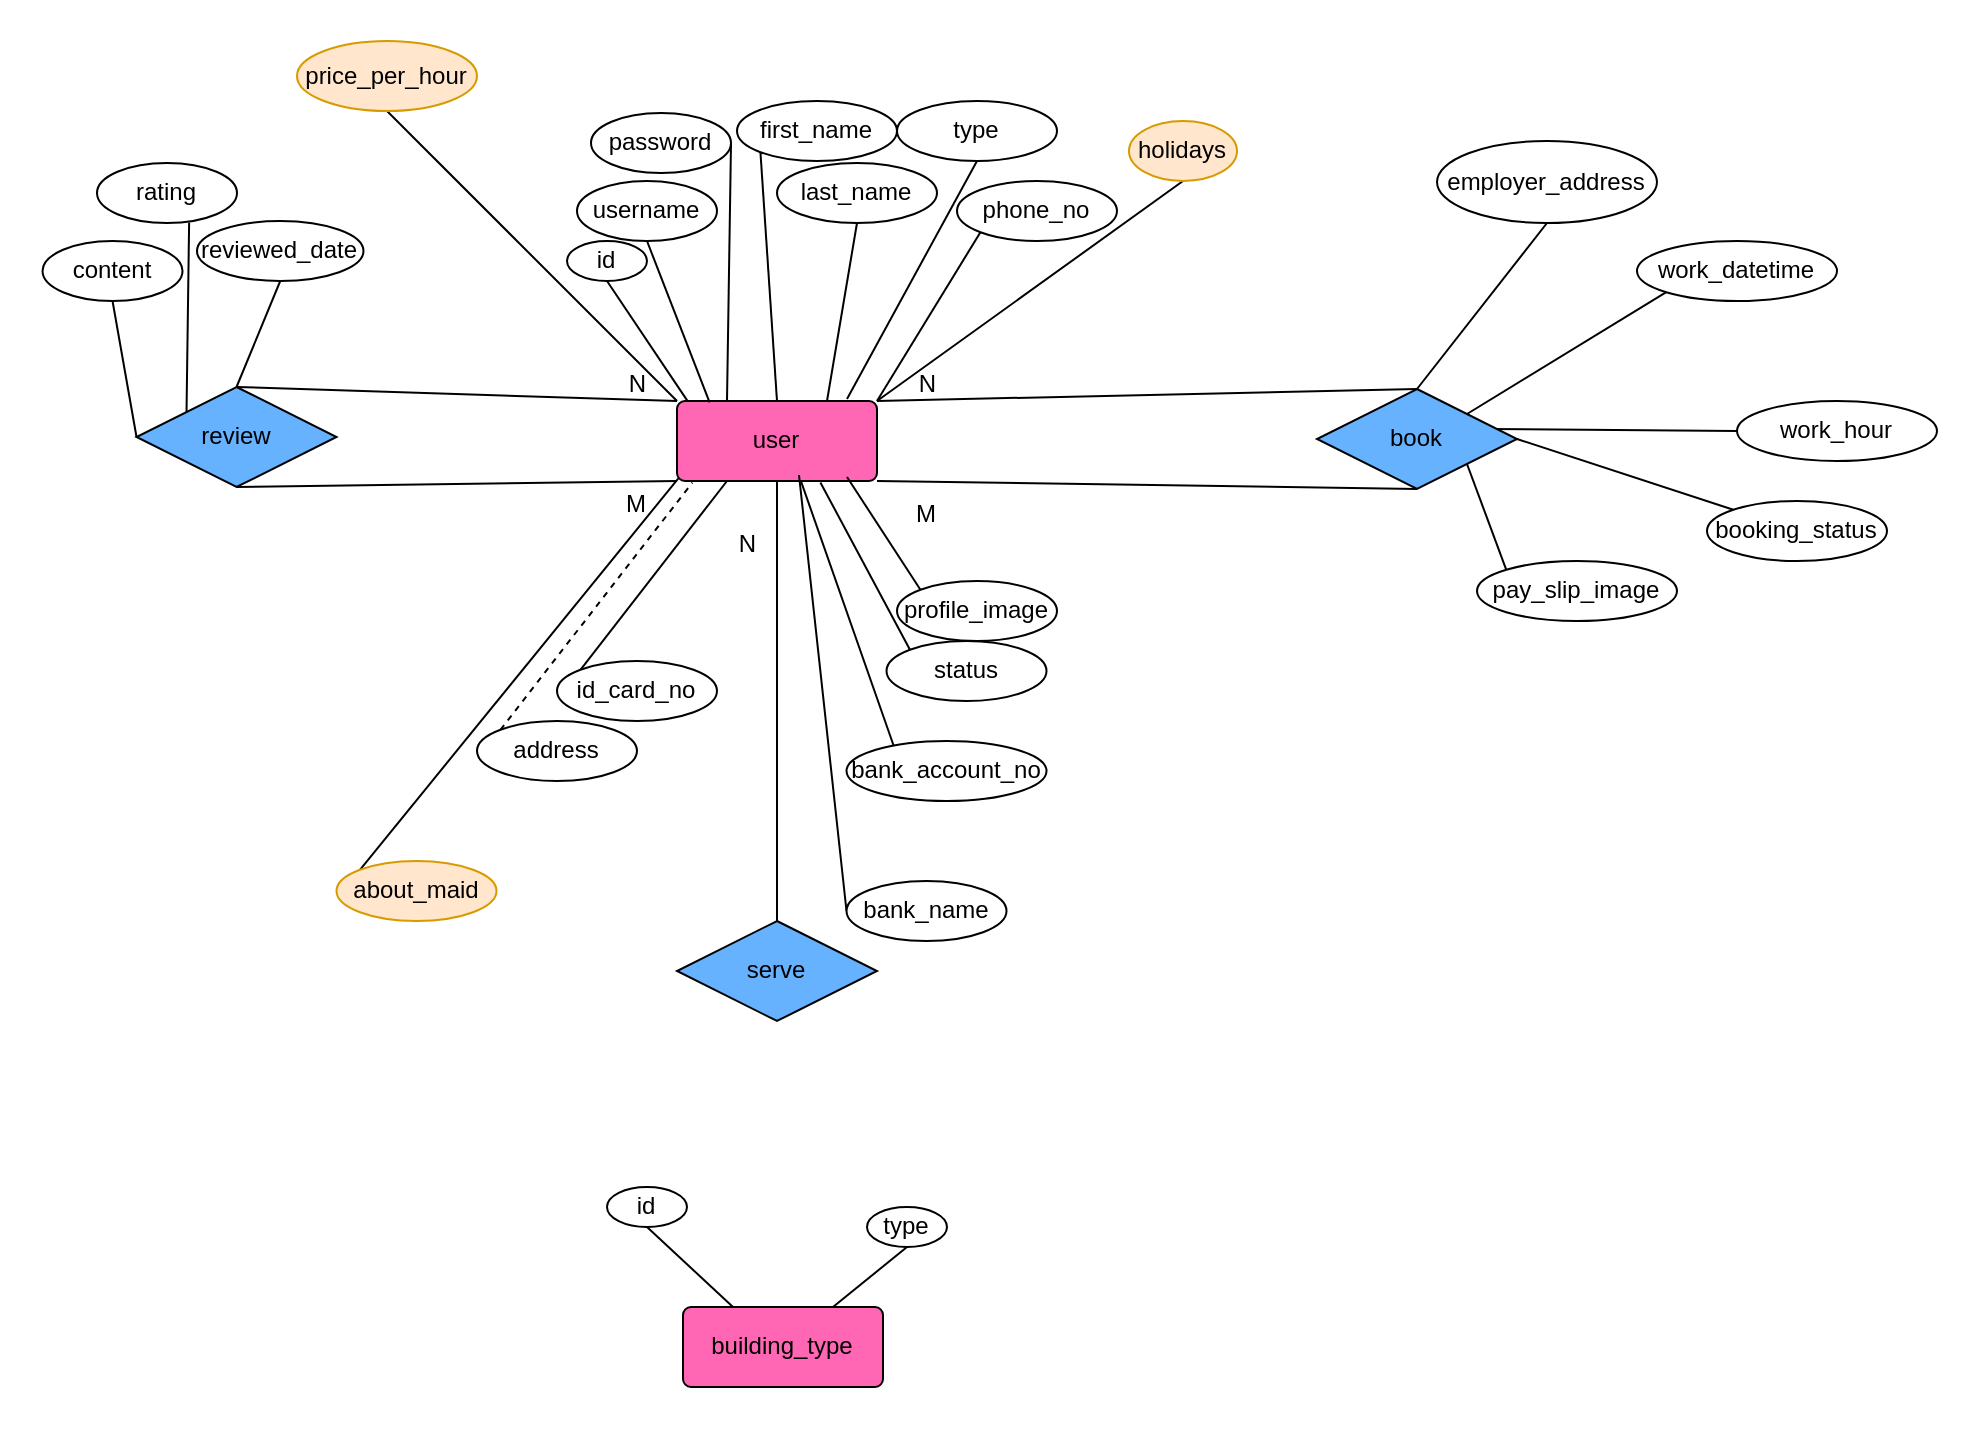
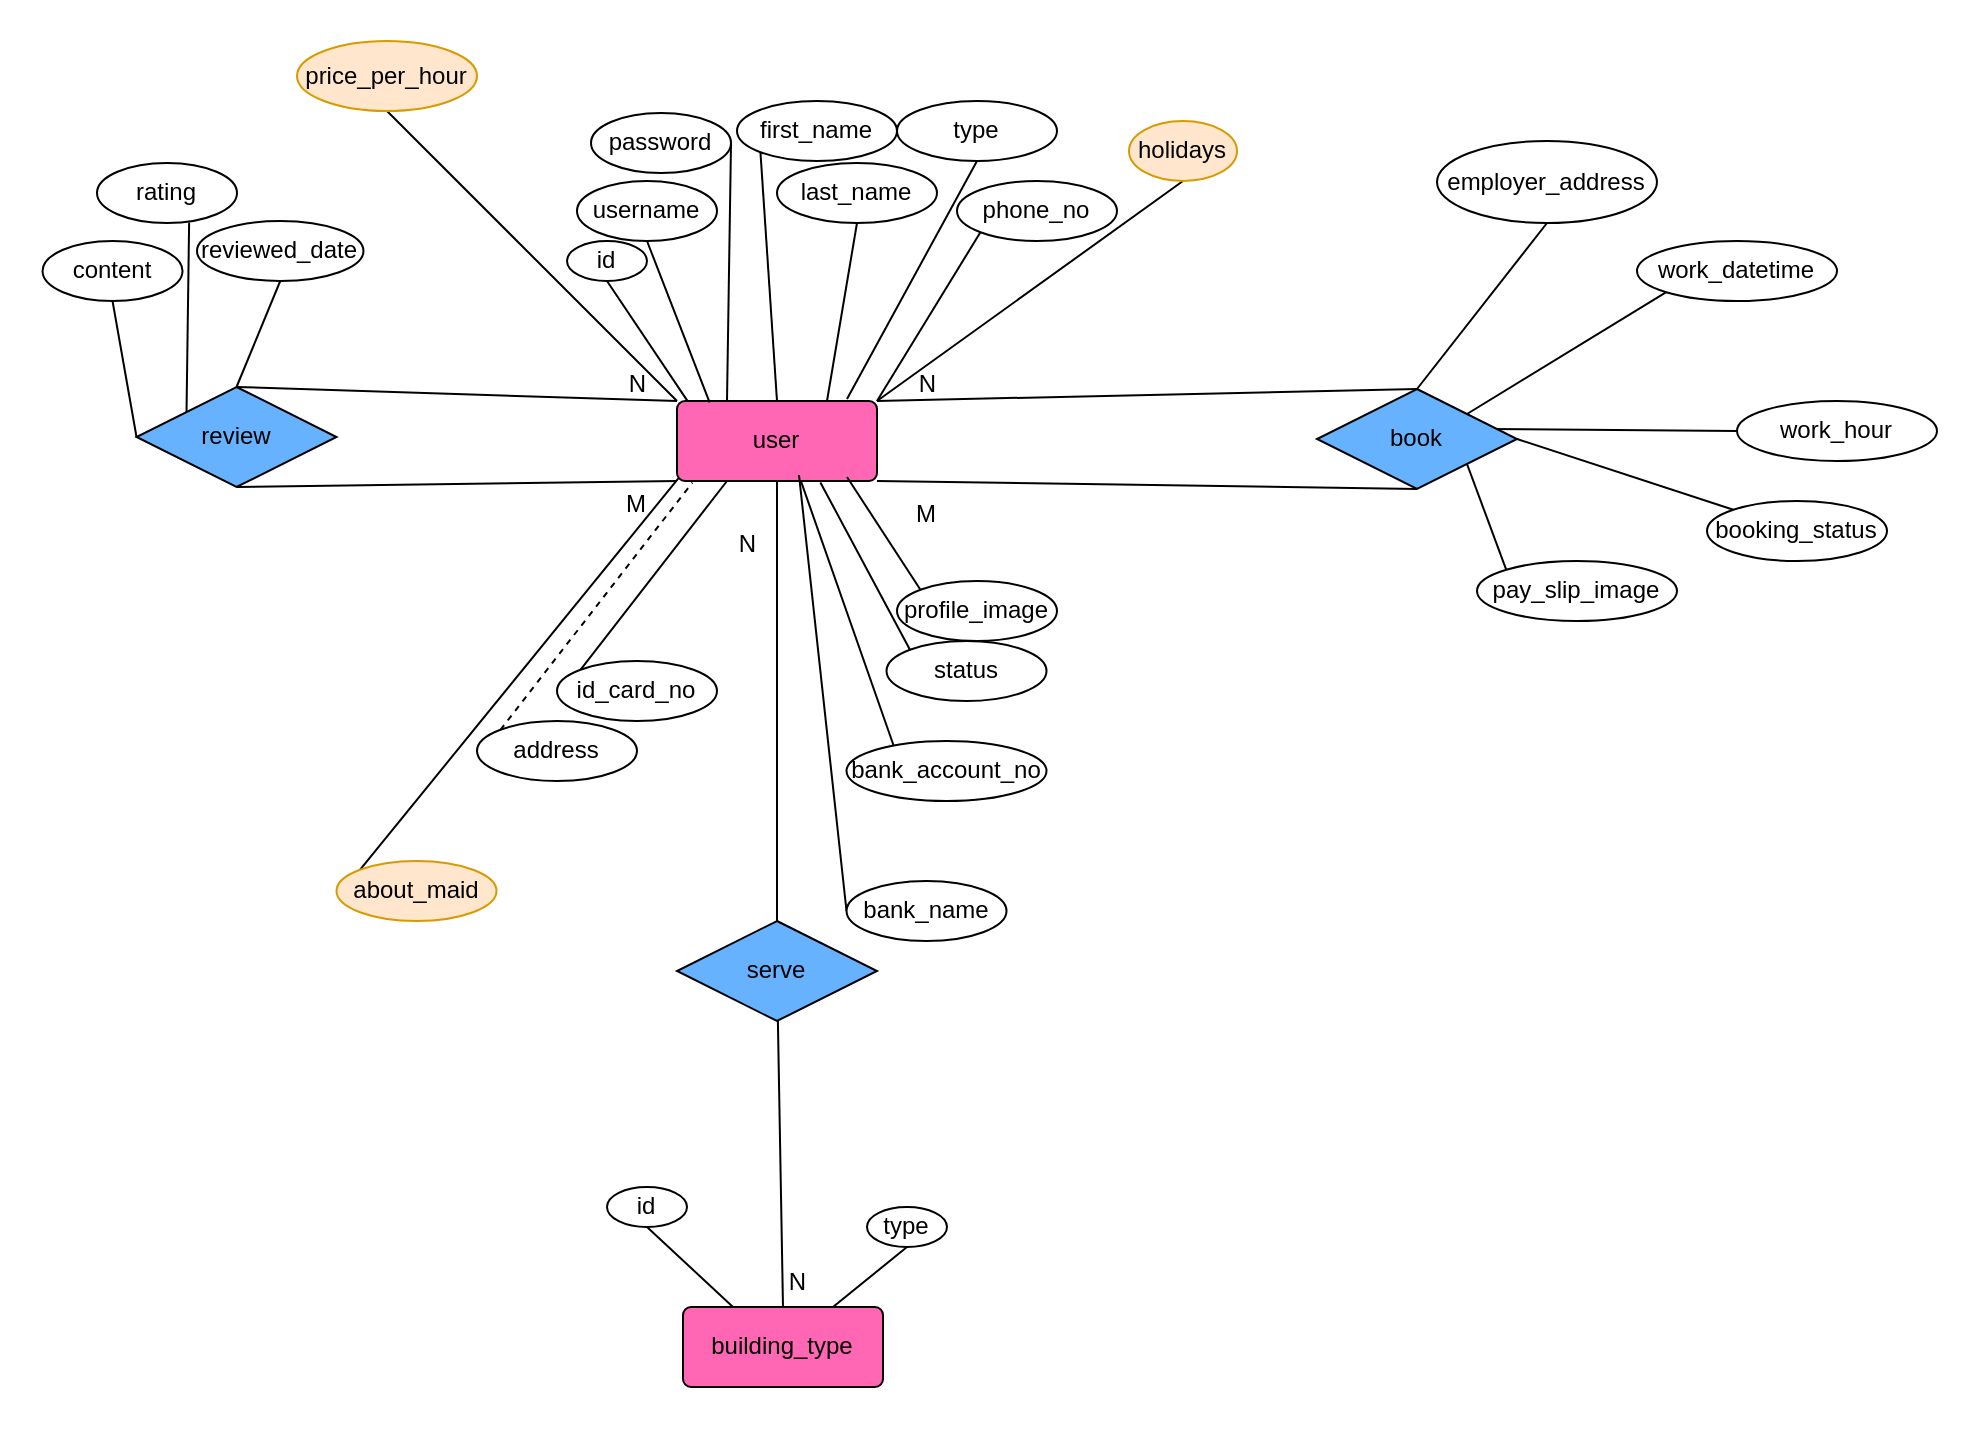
edge "serve" -- "building_type": added, label "N"
